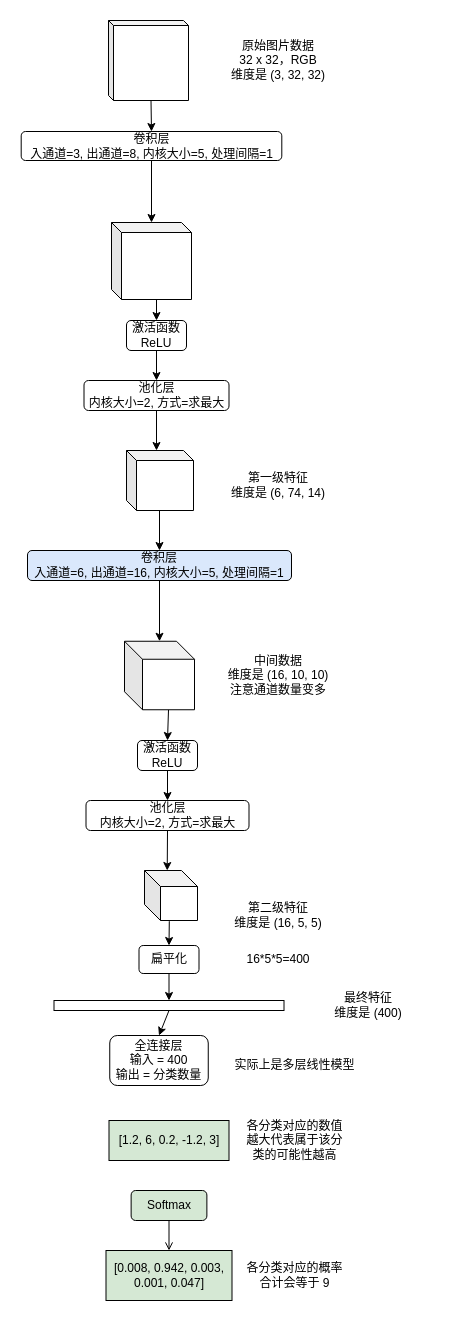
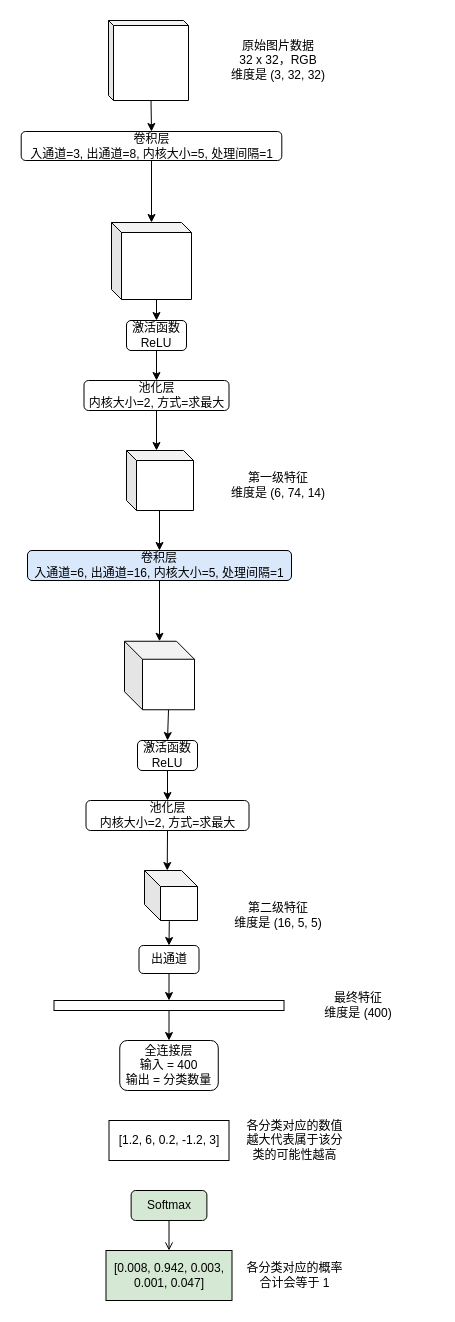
node "中间数据 维度是 (16, 10, 10) 注意通道数量变多": removed
node "扁平化": label "扁平化" -> "出通道"
node "16*5*5=400": removed
node "最终特征 维度是 (400)": moved (369, 1006) -> (359, 1006)
node "全连接层 输入 = 400 输出 = 分类数量": moved (159, 1061) -> (169, 1066)
node "实际上是多层线性模型": removed
node "[1.2, 6, 0.2, -1.2, 3]": fillcolor #d5e8d4 -> #ffffff
node "各分类对应的概率 合计会等于 9": label "各分类对应的概率 合计会等于 9" -> "各分类对应的概率 合计会等于 1"
